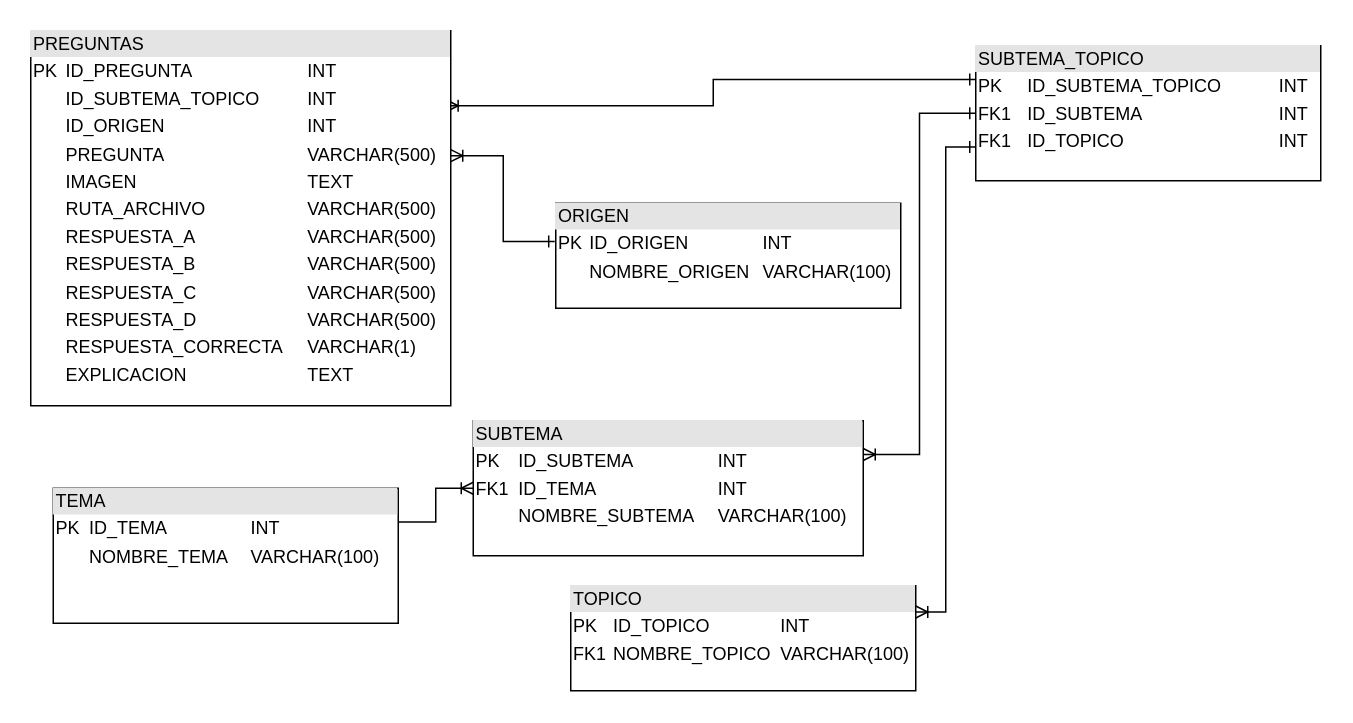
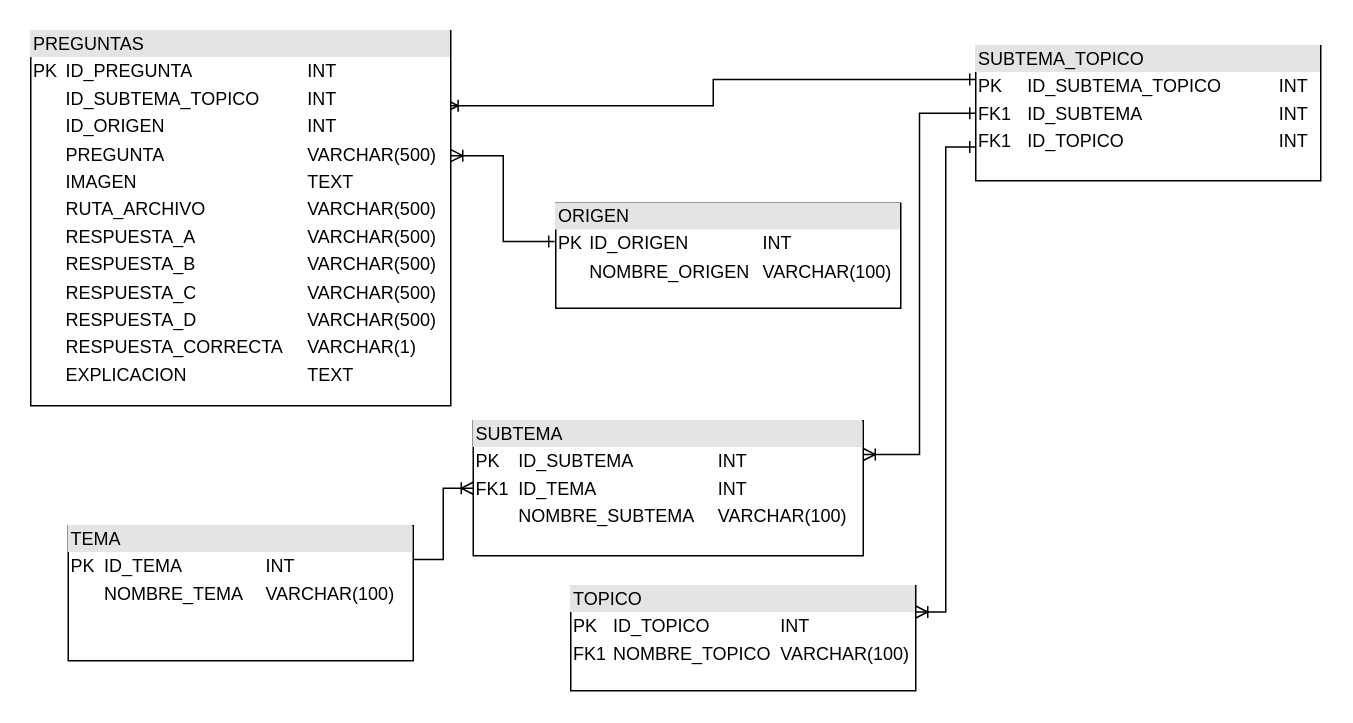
node "TEMA PK ID_TEMA INT NOMBRE_TEMA VARCHAR(100)": moved (226, 556) -> (241, 593)
